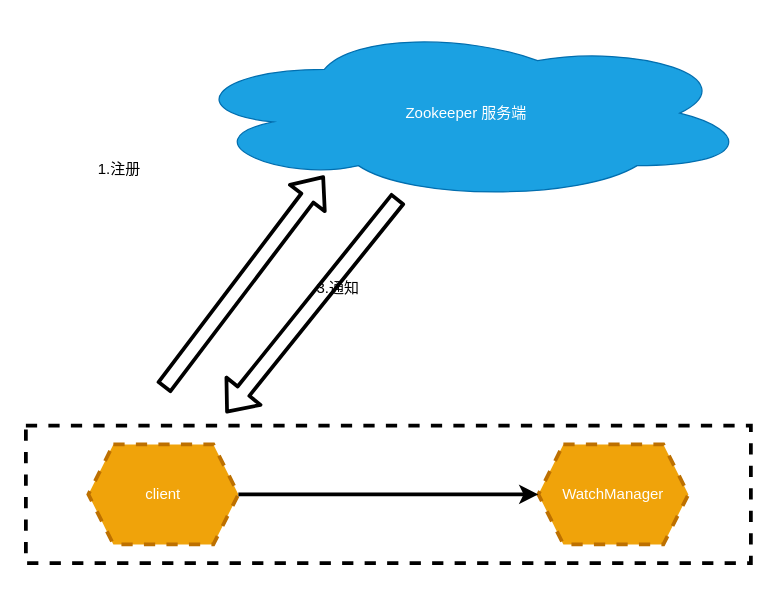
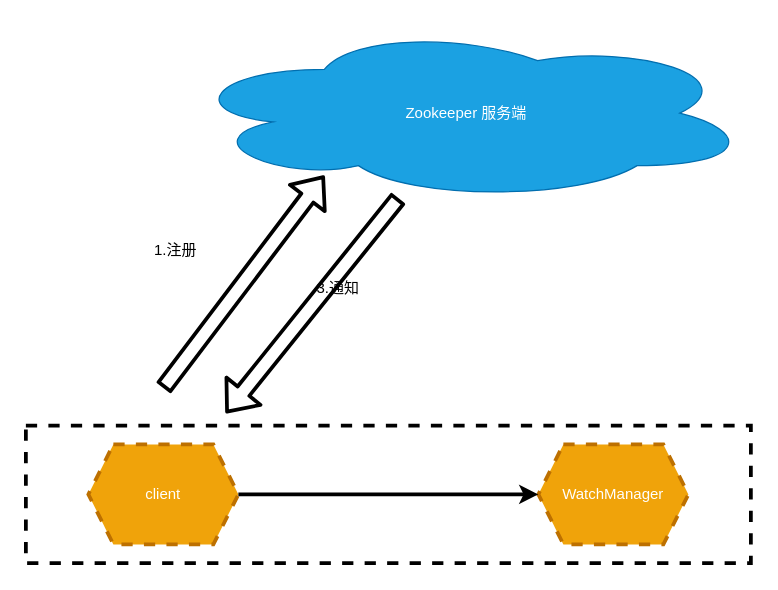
node "1.注册": moved (119, 169) -> (176, 251)
